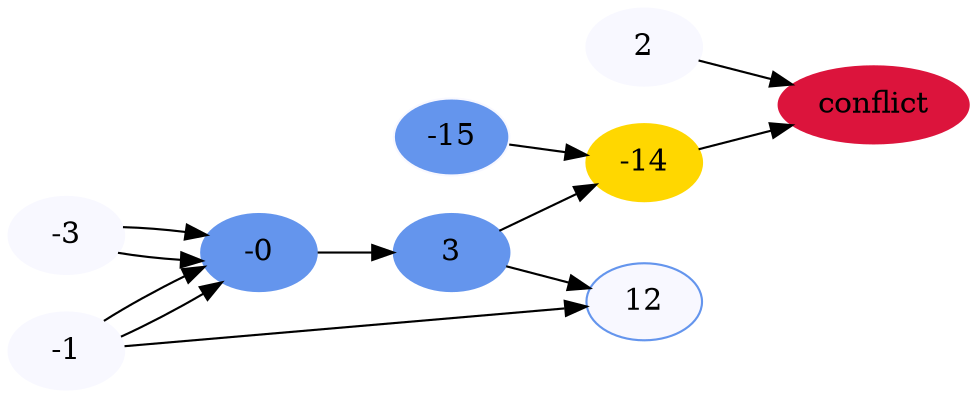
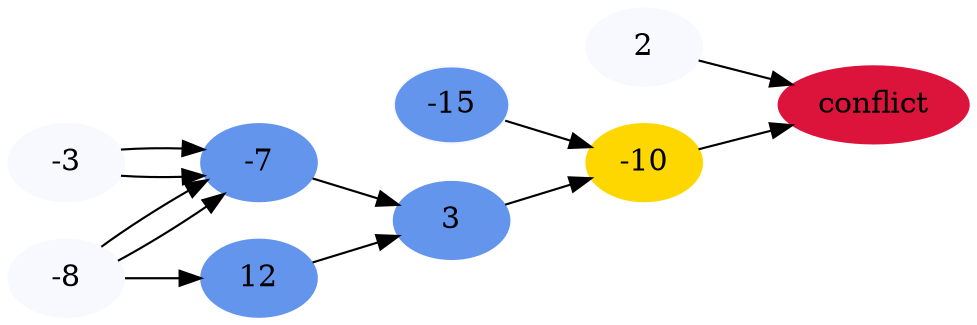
node "-14": label "-14" -> "-10"
node "-0": label "-0" -> "-7"
edge "3" -> "12": reversed
node "12": fillcolor ghostwhite -> cornflowerblue
node "-1": label "-1" -> "-8"
